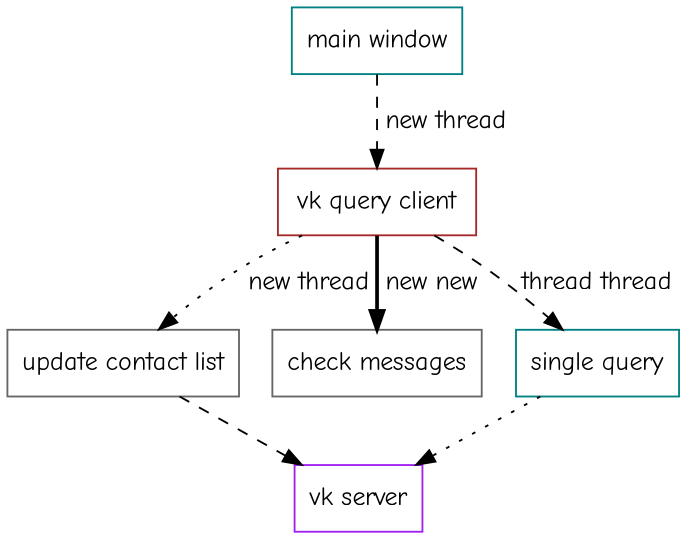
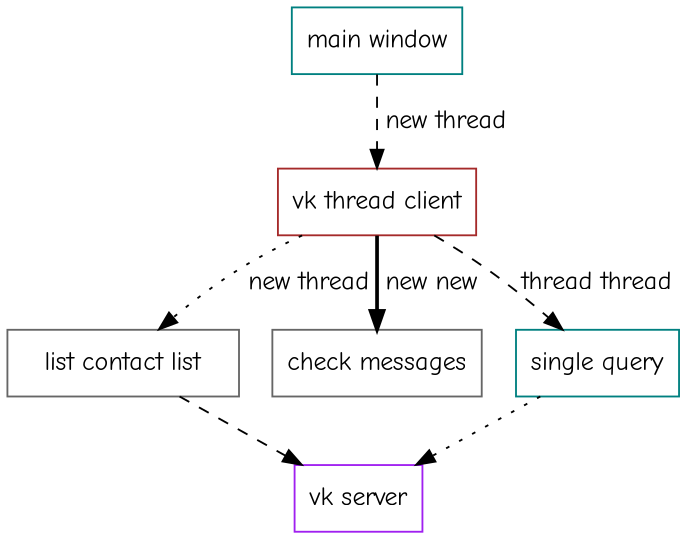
node "vk query client": label "vk query client" -> "vk thread client"
node "update contact list": label "update contact list" -> "list contact list"
